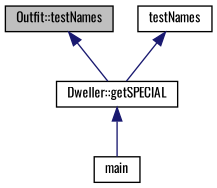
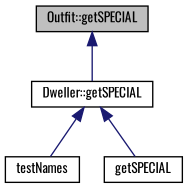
node "Outfit::testNames": label "Outfit::testNames" -> "Outfit::getSPECIAL"
edge "Dweller::getSPECIAL" -> "testNames": reversed
node "main": label "main" -> "getSPECIAL"
